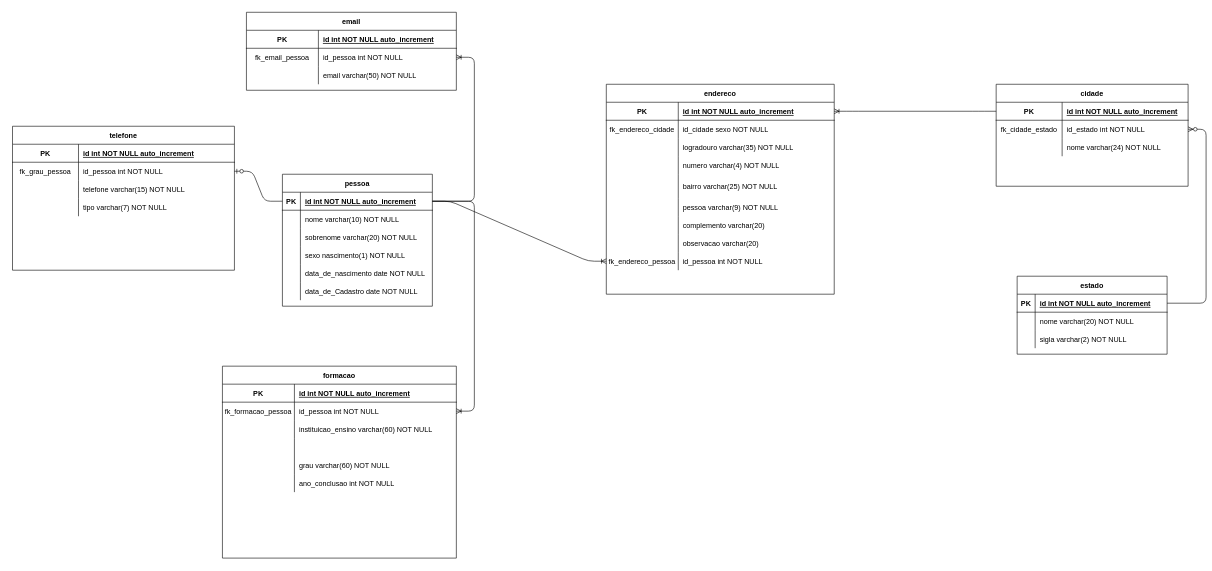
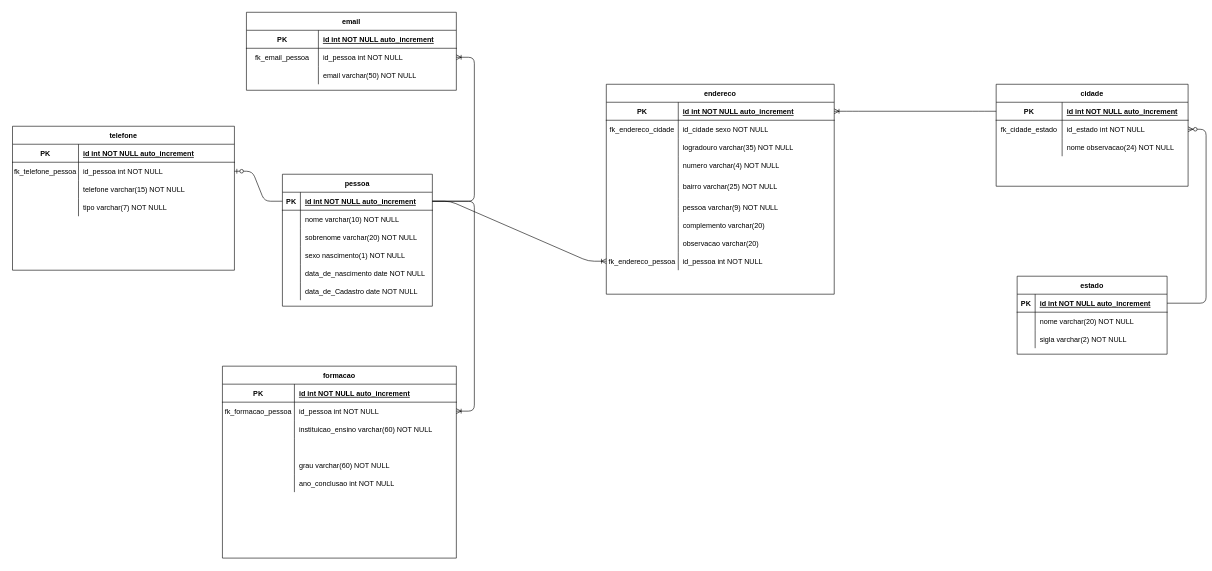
node "nome varchar(24) NOT NULL": label "nome varchar(24) NOT NULL" -> "nome observacao(24) NOT NULL"
node "fk_grau_pessoa": label "fk_grau_pessoa" -> "fk_telefone_pessoa"
